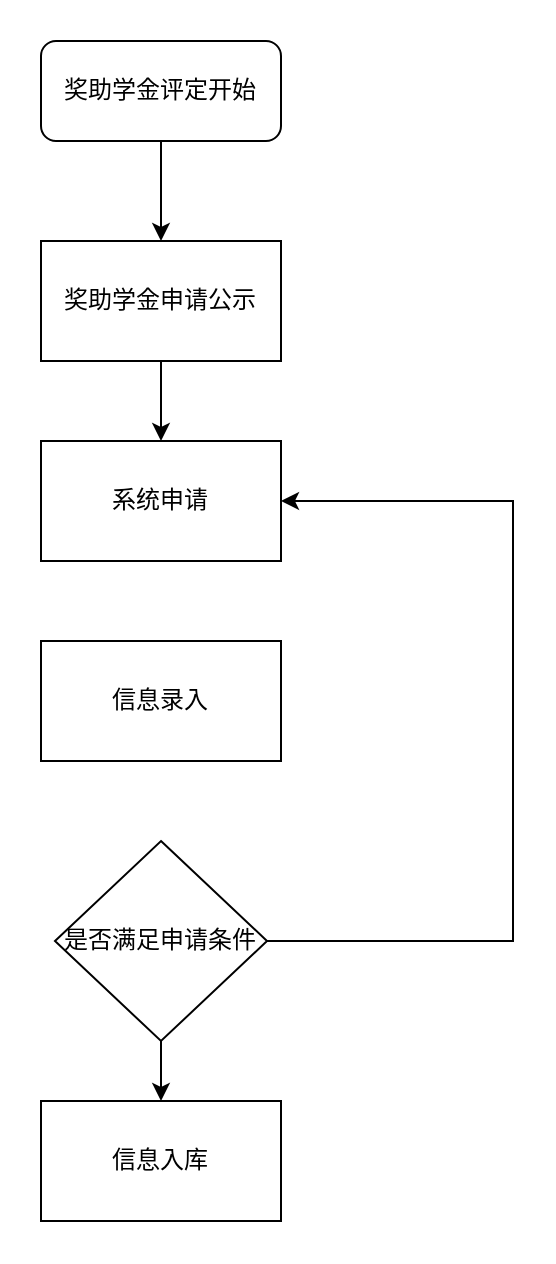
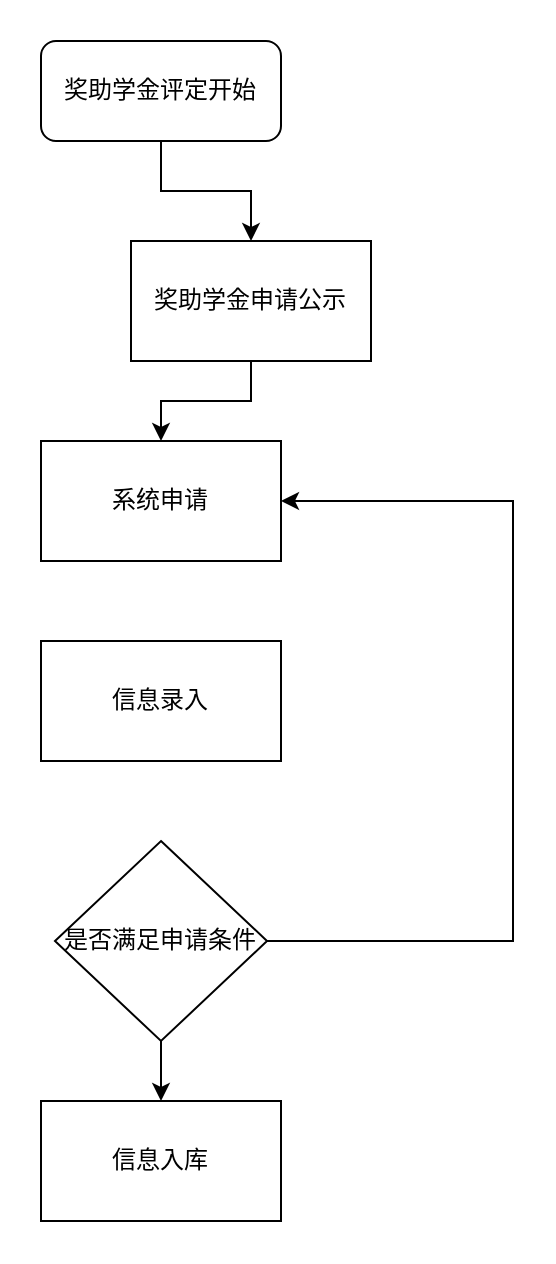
node "奖助学金申请公示": moved (161, 301) -> (251, 301)
